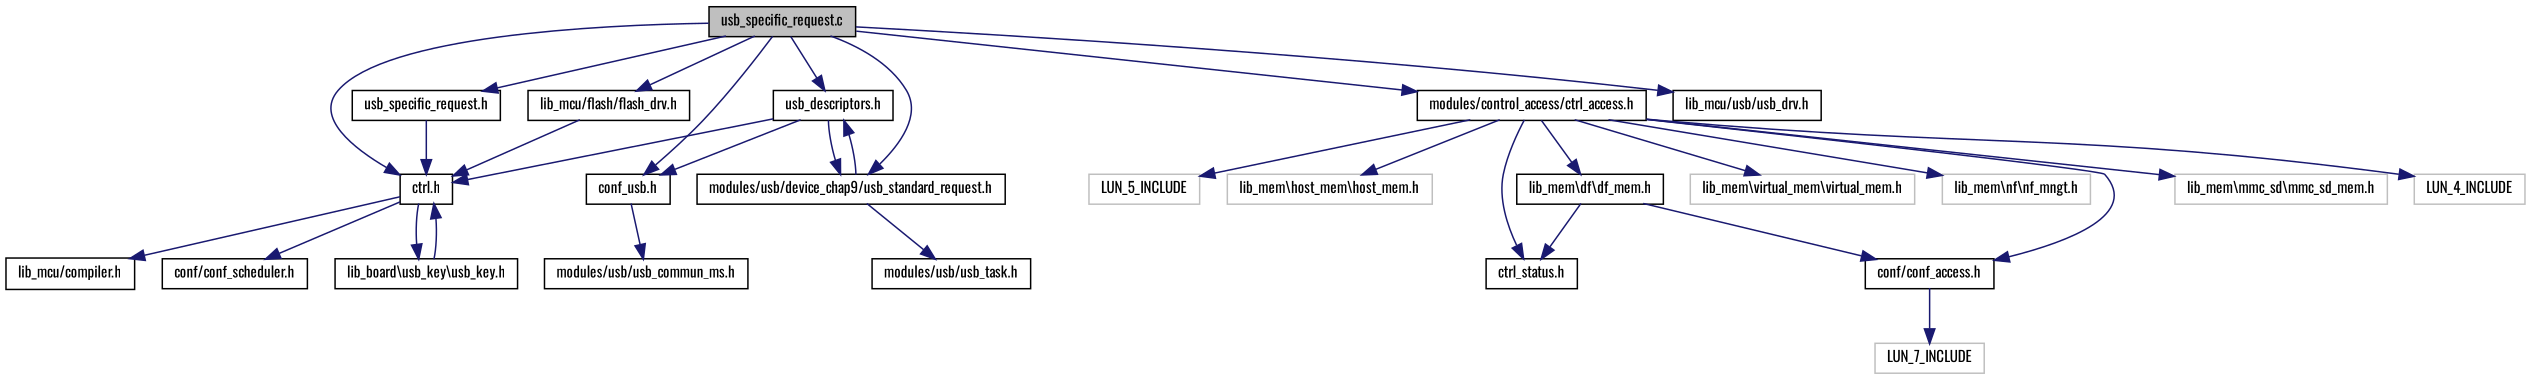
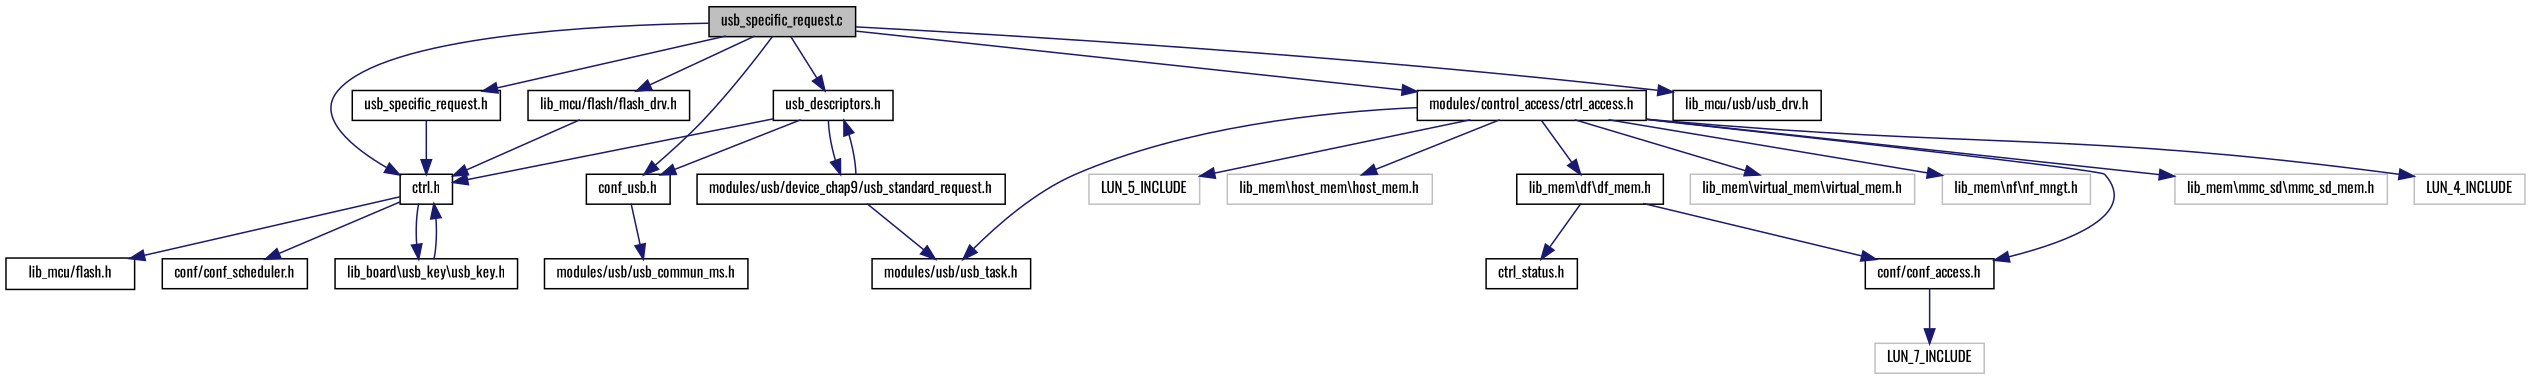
edge "usb_specific_request.c" -> "modules/usb/device_chap9/usb_standard_request.h": removed
edge "modules/control_access/ctrl_access.h" -> "ctrl_status.h": now "modules/control_access/ctrl_access.h" -> "modules/usb/usb_task.h"
node "lib_mcu/compiler.h": label "lib_mcu/compiler.h" -> "lib_mcu/flash.h"
